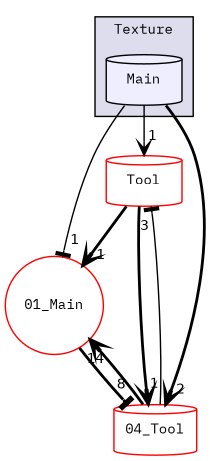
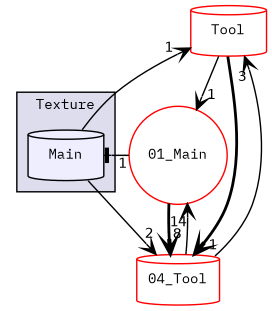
edge "Main" -> "01_Main": reversed
edge "Tool" -> "01_Main": style bold -> solid
edge "Main" -> "04_Tool": style bold -> solid
edge "04_Tool" -> "Tool": arrowhead tee -> vee
edge "01_Main" -> "04_Tool": arrowhead tee -> vee
edge "04_Tool" -> "01_Main": style bold -> solid
